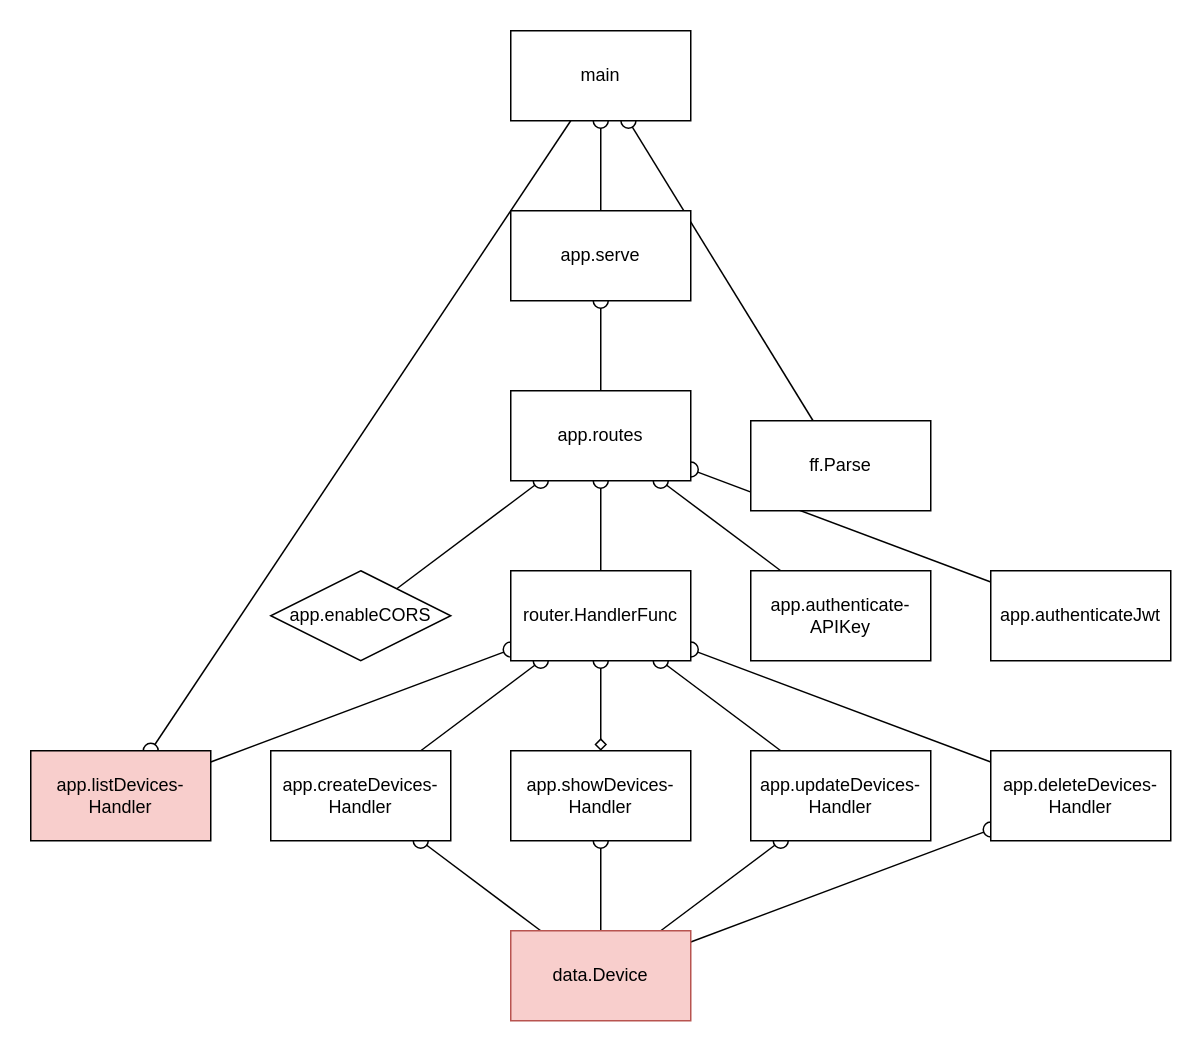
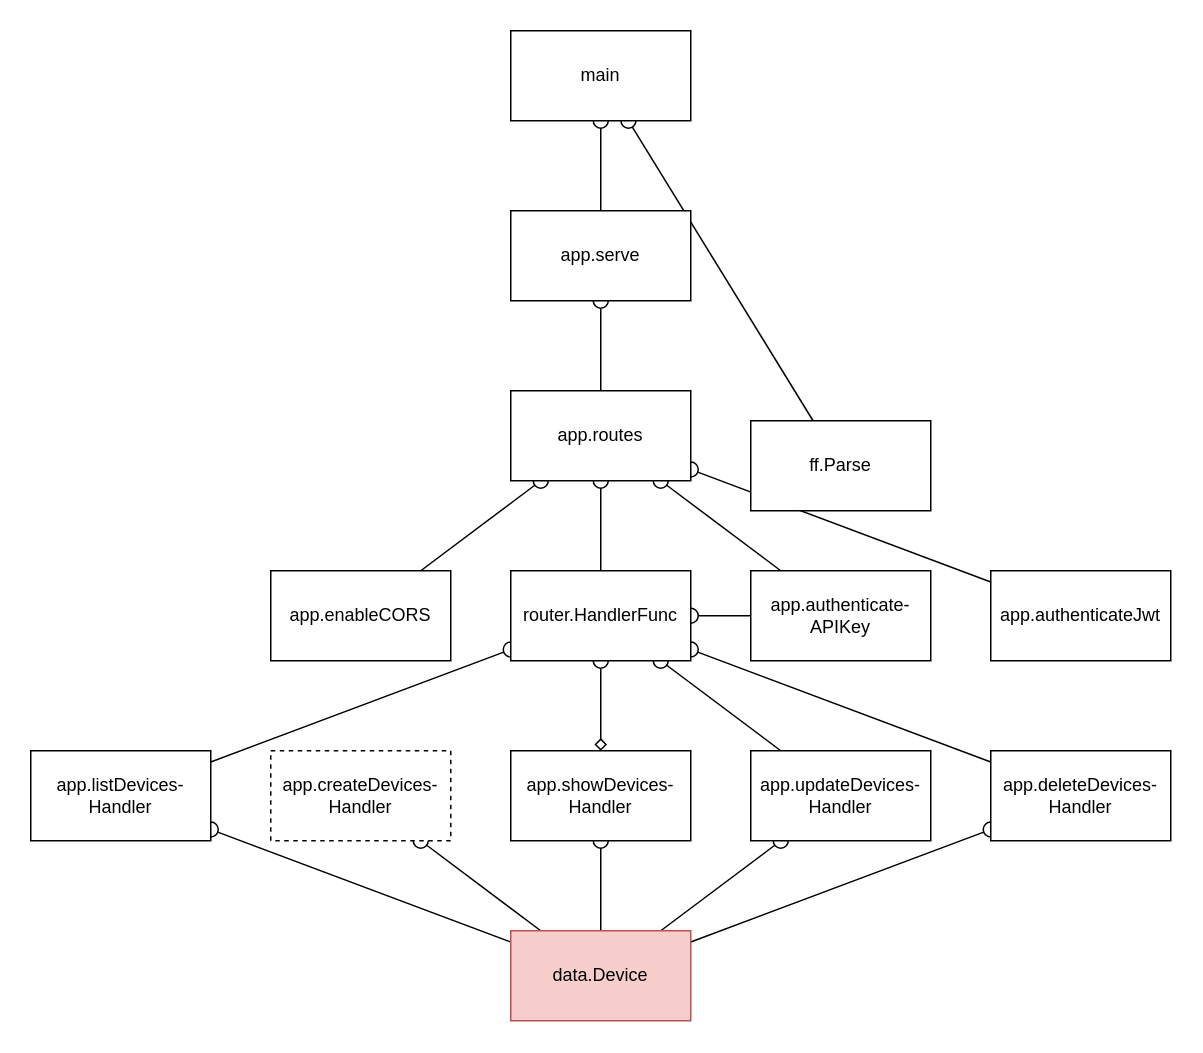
edge "main" -> "app.listDevices-Handler": now "data.Device" -> "app.listDevices-Handler"
node "app.enableCORS": shape diamond -> rectangle
edge "app.createDevices-Handler" -> "router.HandlerFunc": now "app.authenticate-APIKey" -> "router.HandlerFunc"
node "app.listDevices-Handler": fillcolor #f8cecc -> #ffffff
node "app.createDevices-Handler": style solid -> dashed
